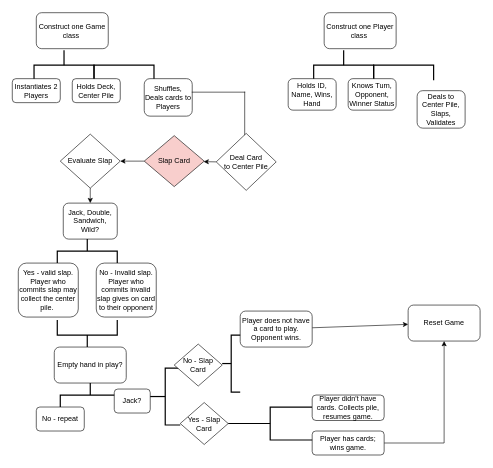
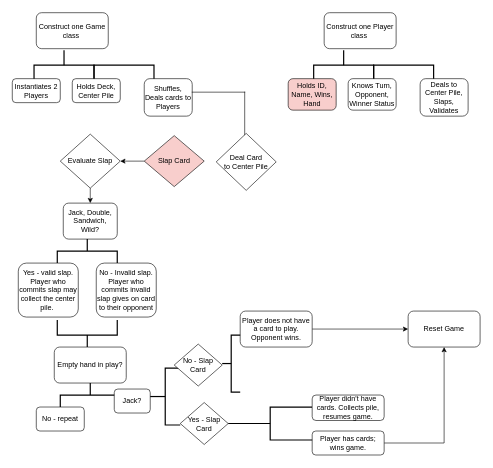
node "Holds ID, Name, Wins, Hand": fillcolor #ffffff -> #f8cecc
node "Deals to Center Pile, Slaps, Validates": moved (441, 109) -> (444, 97)
edge "Deal Card to Center Pile" -> "Slap Card": removed
node "Reset Game": moved (444, 323) -> (444, 329)
